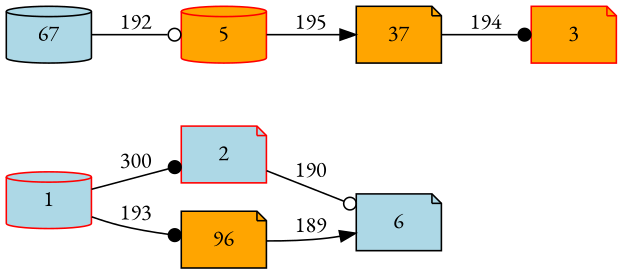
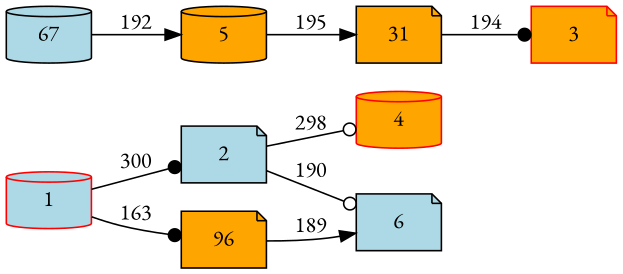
edge "67" -> "5": arrowhead odot -> normal
node "5": color red -> black
node "37": label "37" -> "31"
node "4": added
node "2": color red -> black
edge "1" -> "96": label "193" -> "163"
